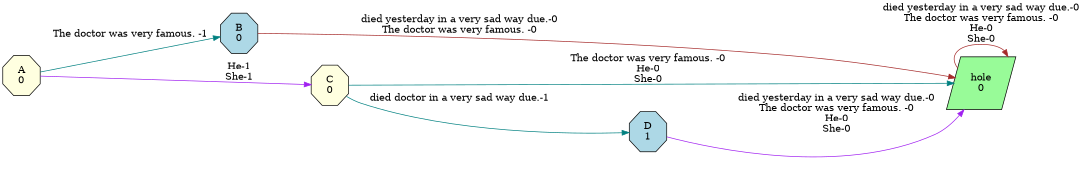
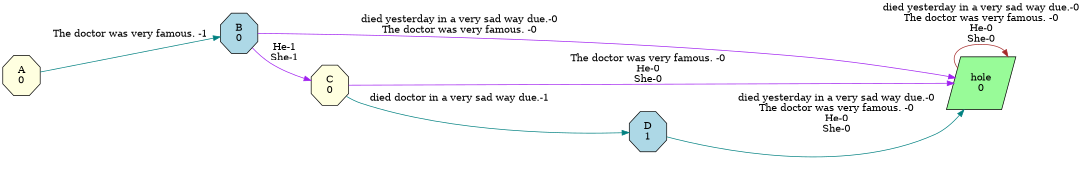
edge "B 0" -> "hole 0": color brown -> purple
edge "A 0" -> "C 0": now "B 0" -> "C 0"
edge "C 0" -> "hole 0": color teal -> purple
edge "D 1" -> "hole 0": color purple -> teal
